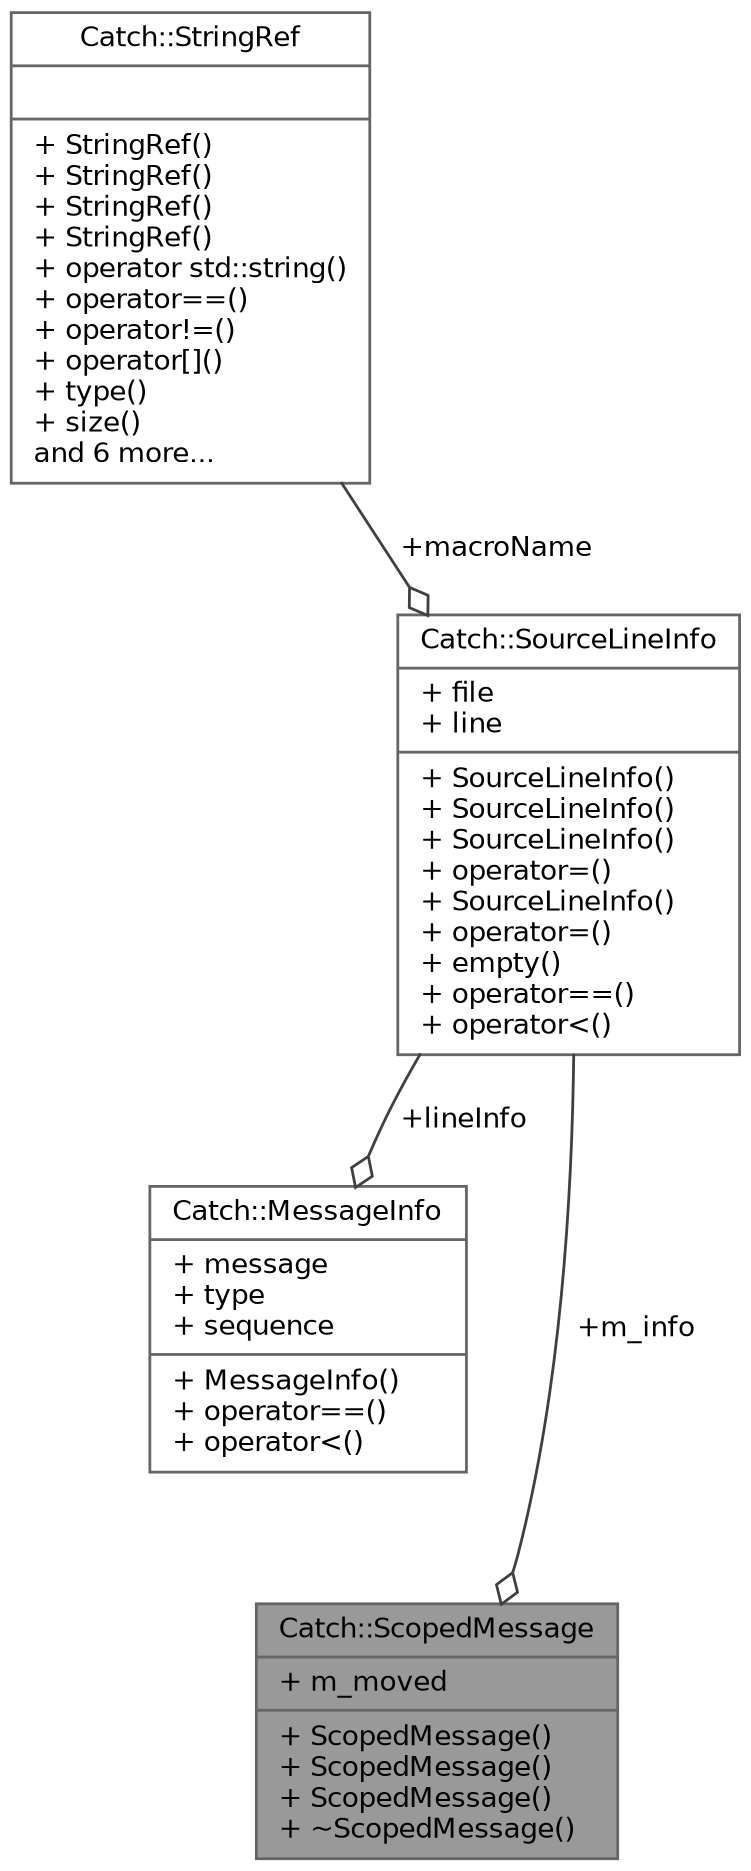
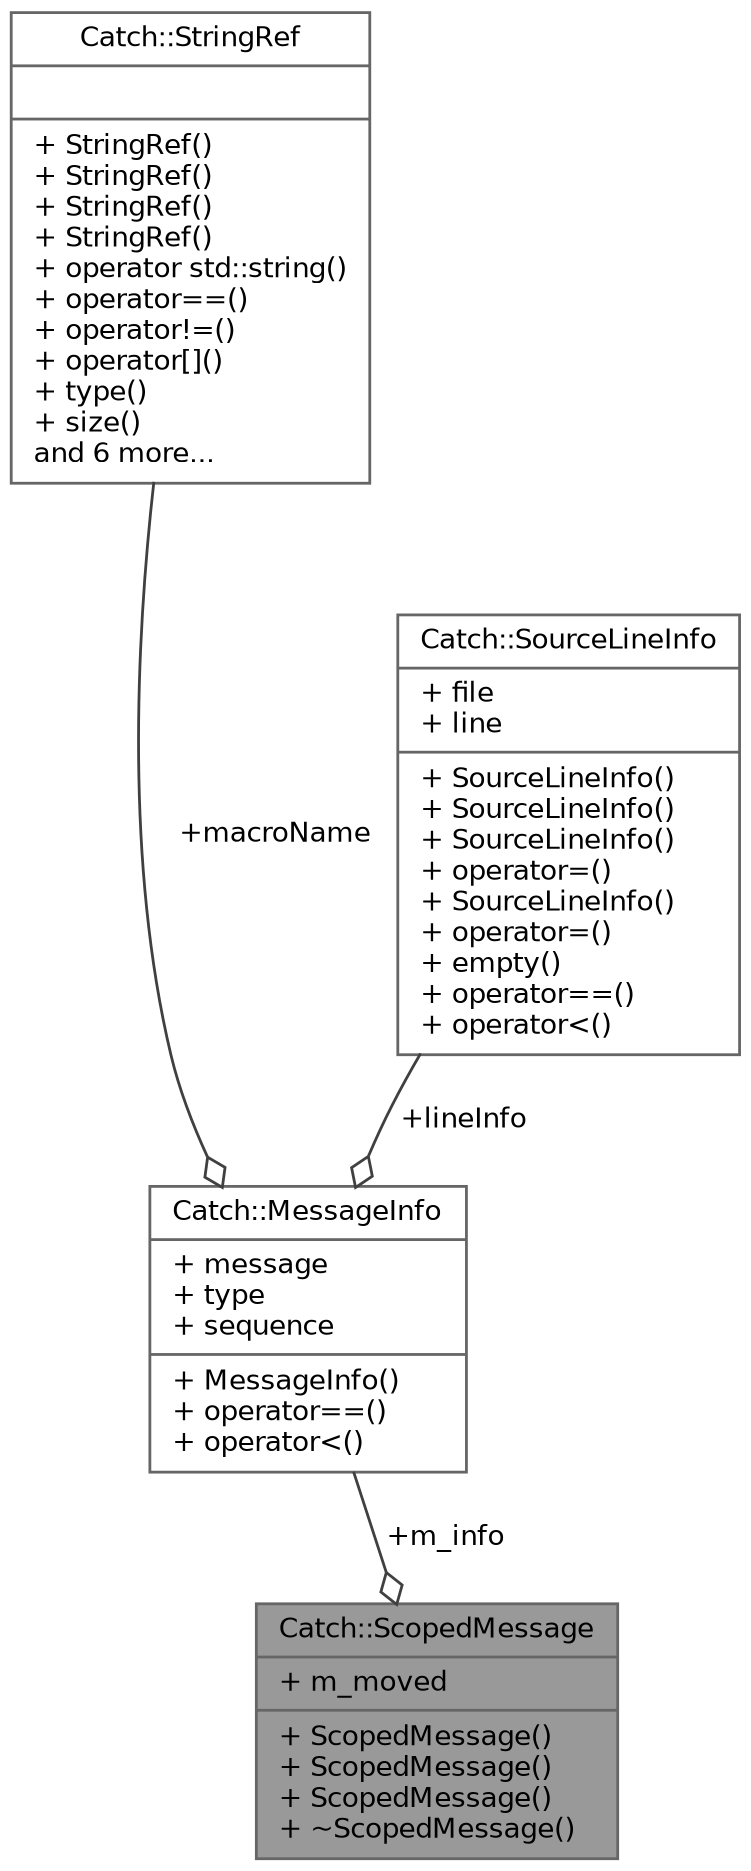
edge "Catch::StringRef" -> "Catch::SourceLineInfo": now "Catch::StringRef" -> "Catch::MessageInfo"
edge "Catch::SourceLineInfo" -> "Catch::ScopedMessage": now "Catch::MessageInfo" -> "Catch::ScopedMessage"
